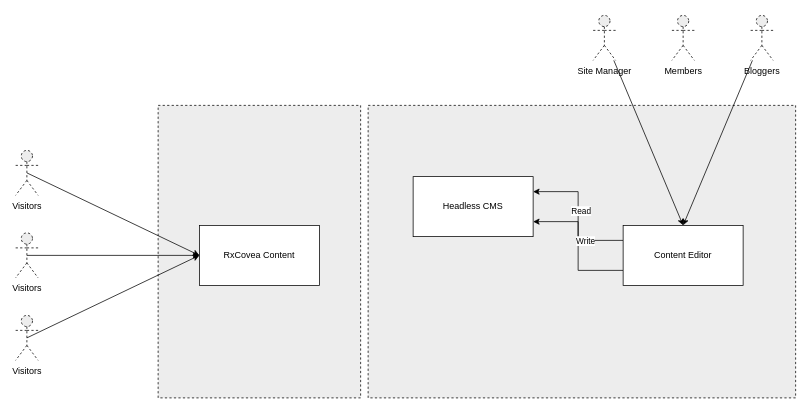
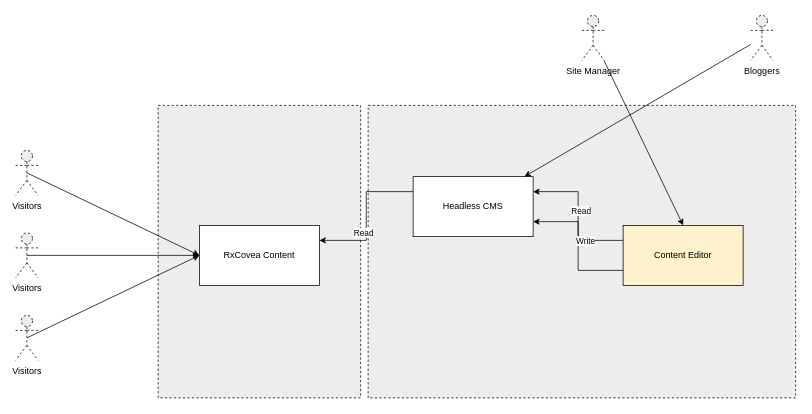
node "Site Manager": moved (604, 38) -> (593, 38)
node "Members": removed
edge "Bloggers" -> "Content Editor": now "Bloggers" -> "Headless CMS"
edge "Headless CMS" -> "RxCovea Content": added, label "Read"
node "Content Editor": fillcolor #ffffff -> #fff2cc
